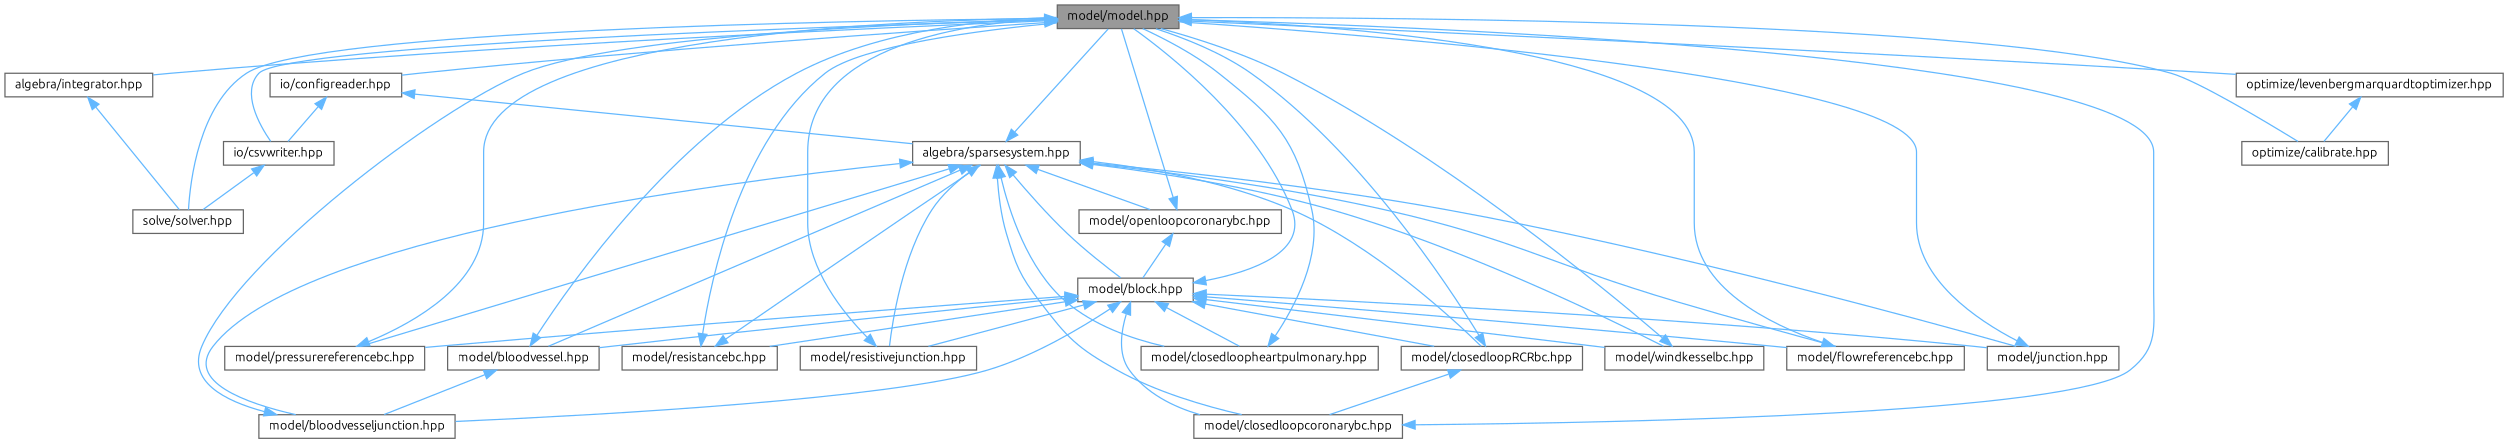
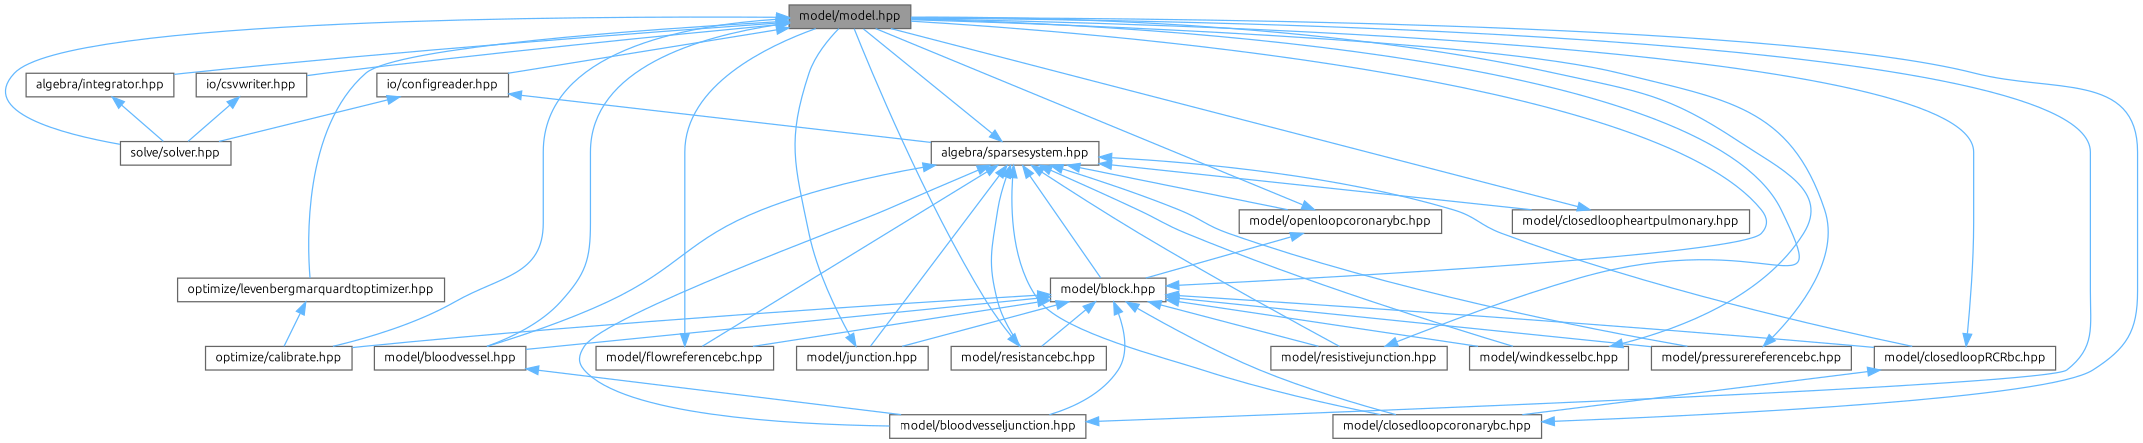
edge "model/model.hpp" -> "model/bloodvessel.hpp": reversed
edge "io/csvwriter.hpp" -> "io/configreader.hpp": now "solve/solver.hpp" -> "io/configreader.hpp"
edge "algebra/sparsesystem.hpp" -> "model/resistancebc.hpp": reversed
edge "model/closedloopheartpulmonary.hpp" -> "model/block.hpp": now "optimize/calibrate.hpp" -> "model/block.hpp"
